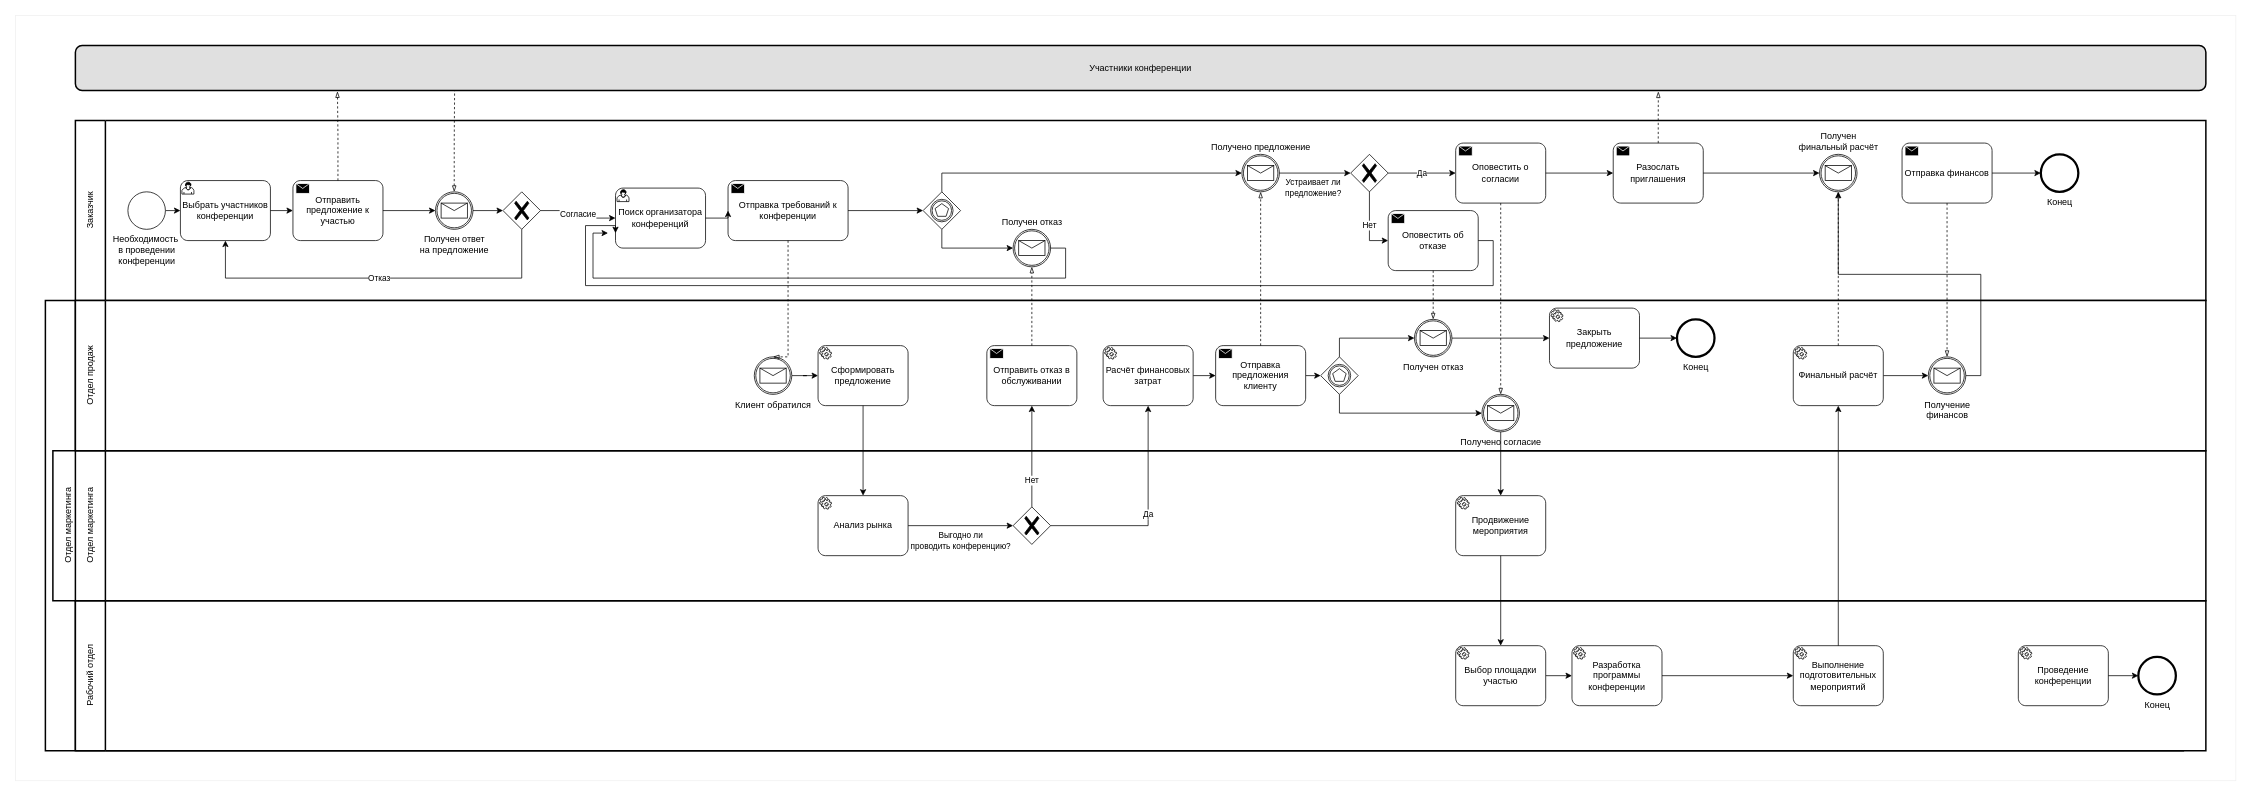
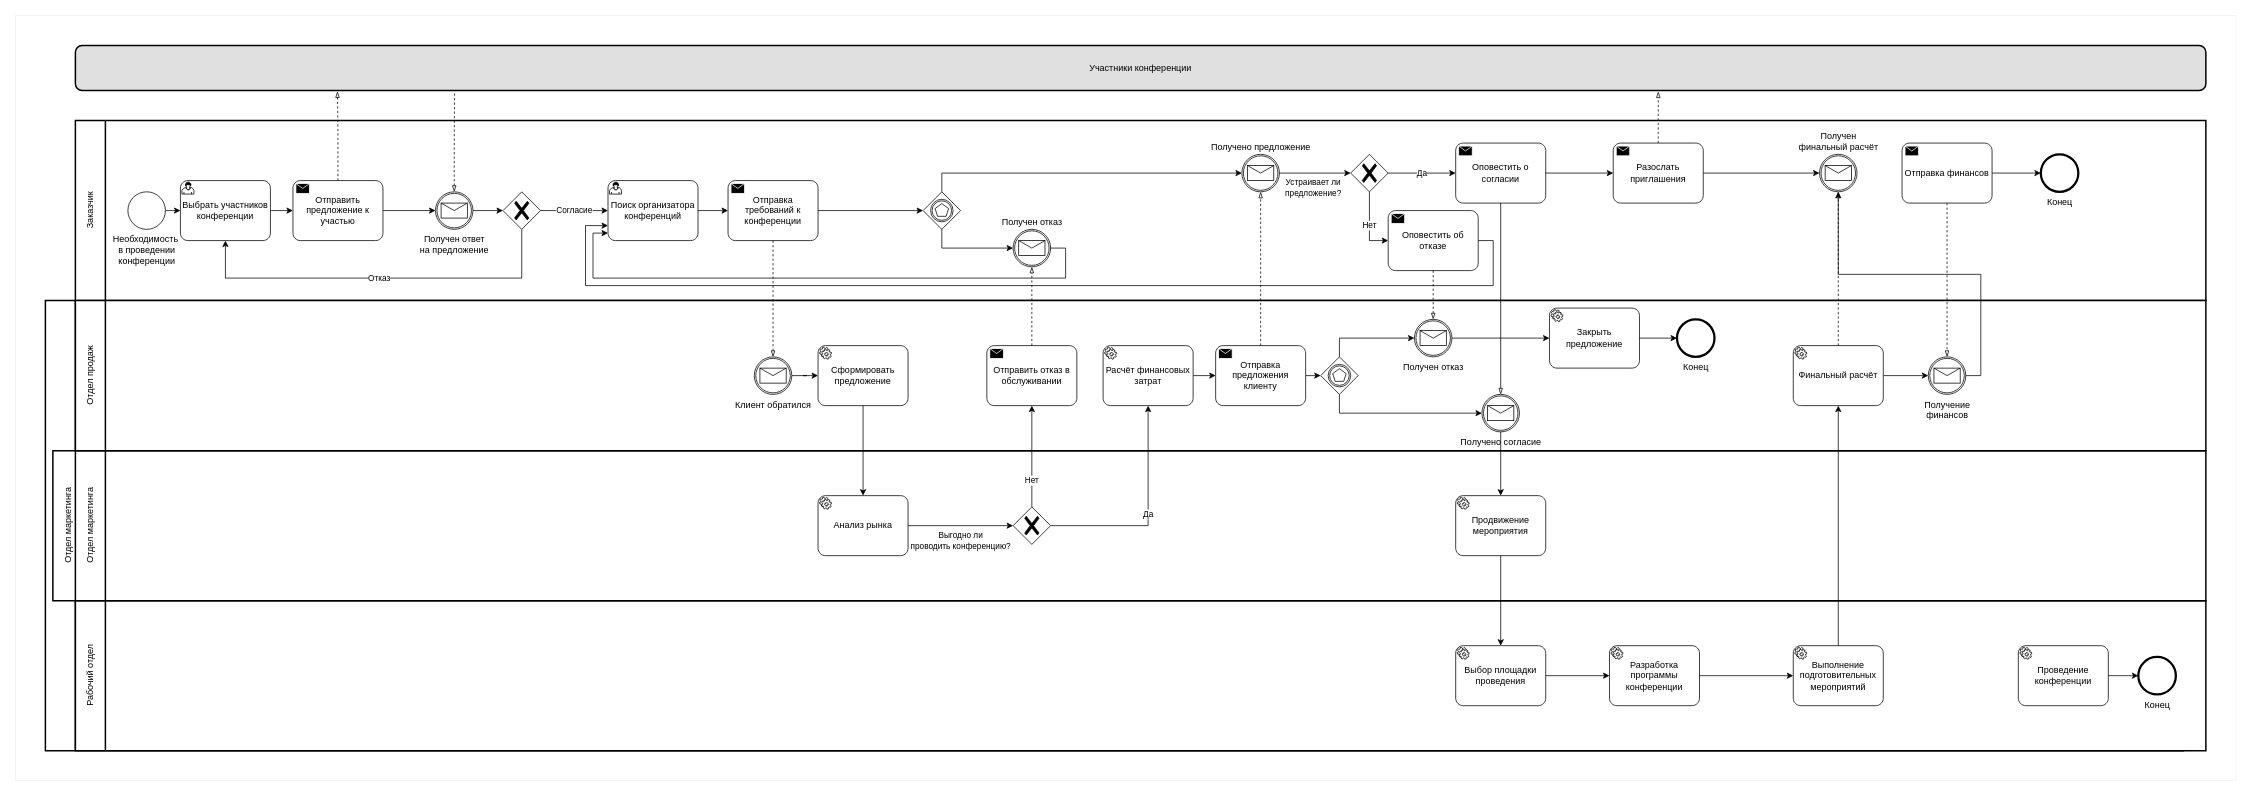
node "Отправка требований к конференции": size 120x60 -> 90x60
node "Поиск организатора конференций": moved (660, 218) -> (653, 210)
edge "Оповестить о согласии" -> "Получено согласие": style dashed -> solid
node "Выбор площадки участью": label "Выбор площадки участью" -> "Выбор площадки проведения"
node "Разработка программы конференции": moved (1617, 675) -> (1654, 675)
